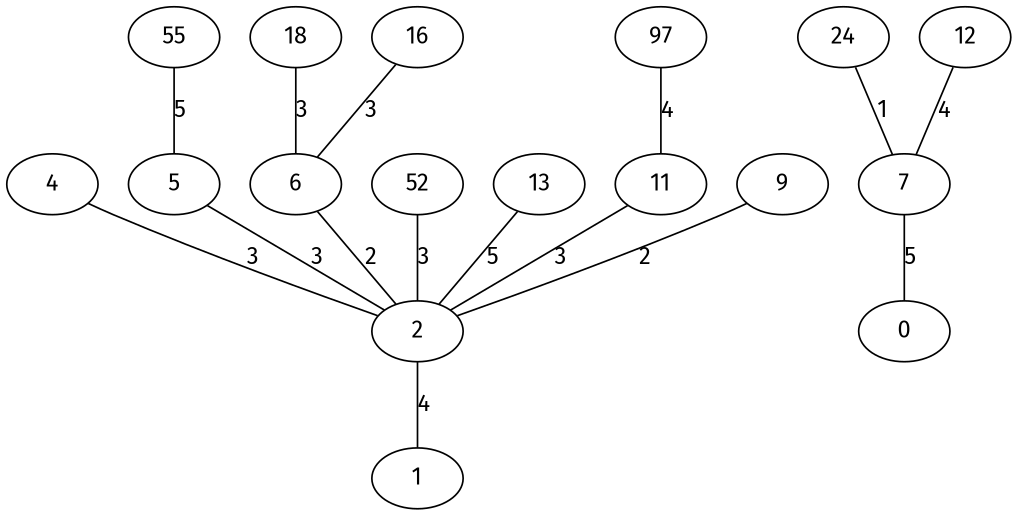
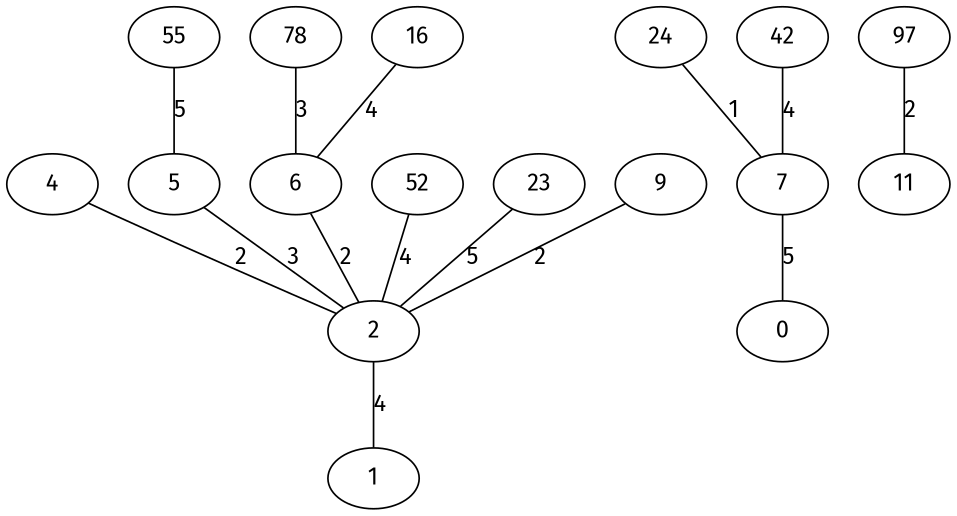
node "18": label "18" -> "78"
node "12": label "12" -> "42"
edge "16" -- "6": label "3" -> "4"
edge "97" -- "11": label "4" -> "2"
node "13": label "13" -> "23"
edge "4" -- "2": label "3" -> "2"
edge "52" -- "2": label "3" -> "4"
edge "11" -- "2": removed, label "3"
